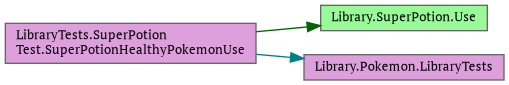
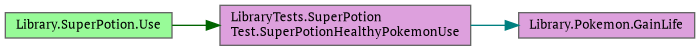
edge "LibraryTests.SuperPotion Test.SuperPotionHealthyPokemonUse" -> "Library.SuperPotion.Use": reversed
node "Library.Pokemon.LibraryTests": label "Library.Pokemon.LibraryTests" -> "Library.Pokemon.GainLife"
